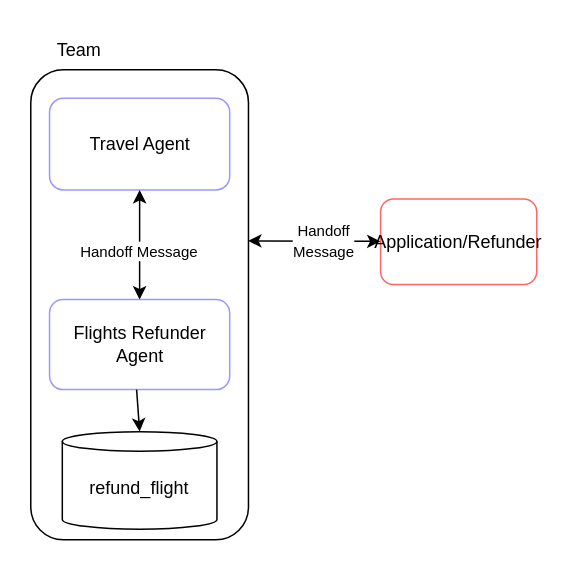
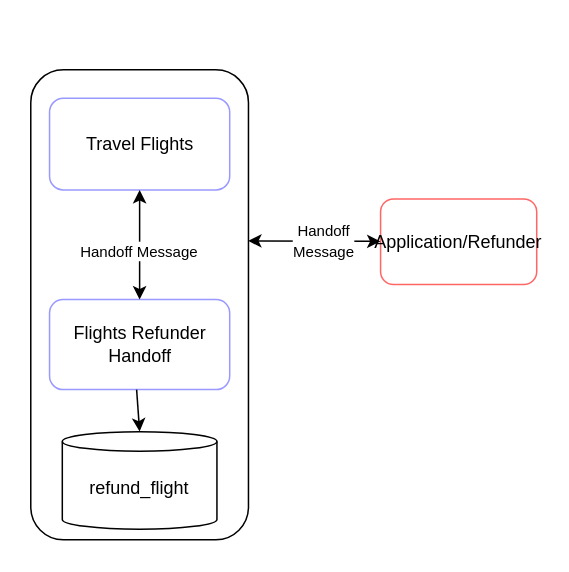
node "Team": removed
node "Travel Agent": label "Travel Agent" -> "Travel Flights"
node "Flights Refunder Agent": label "Flights Refunder Agent" -> "Flights Refunder Handoff"
